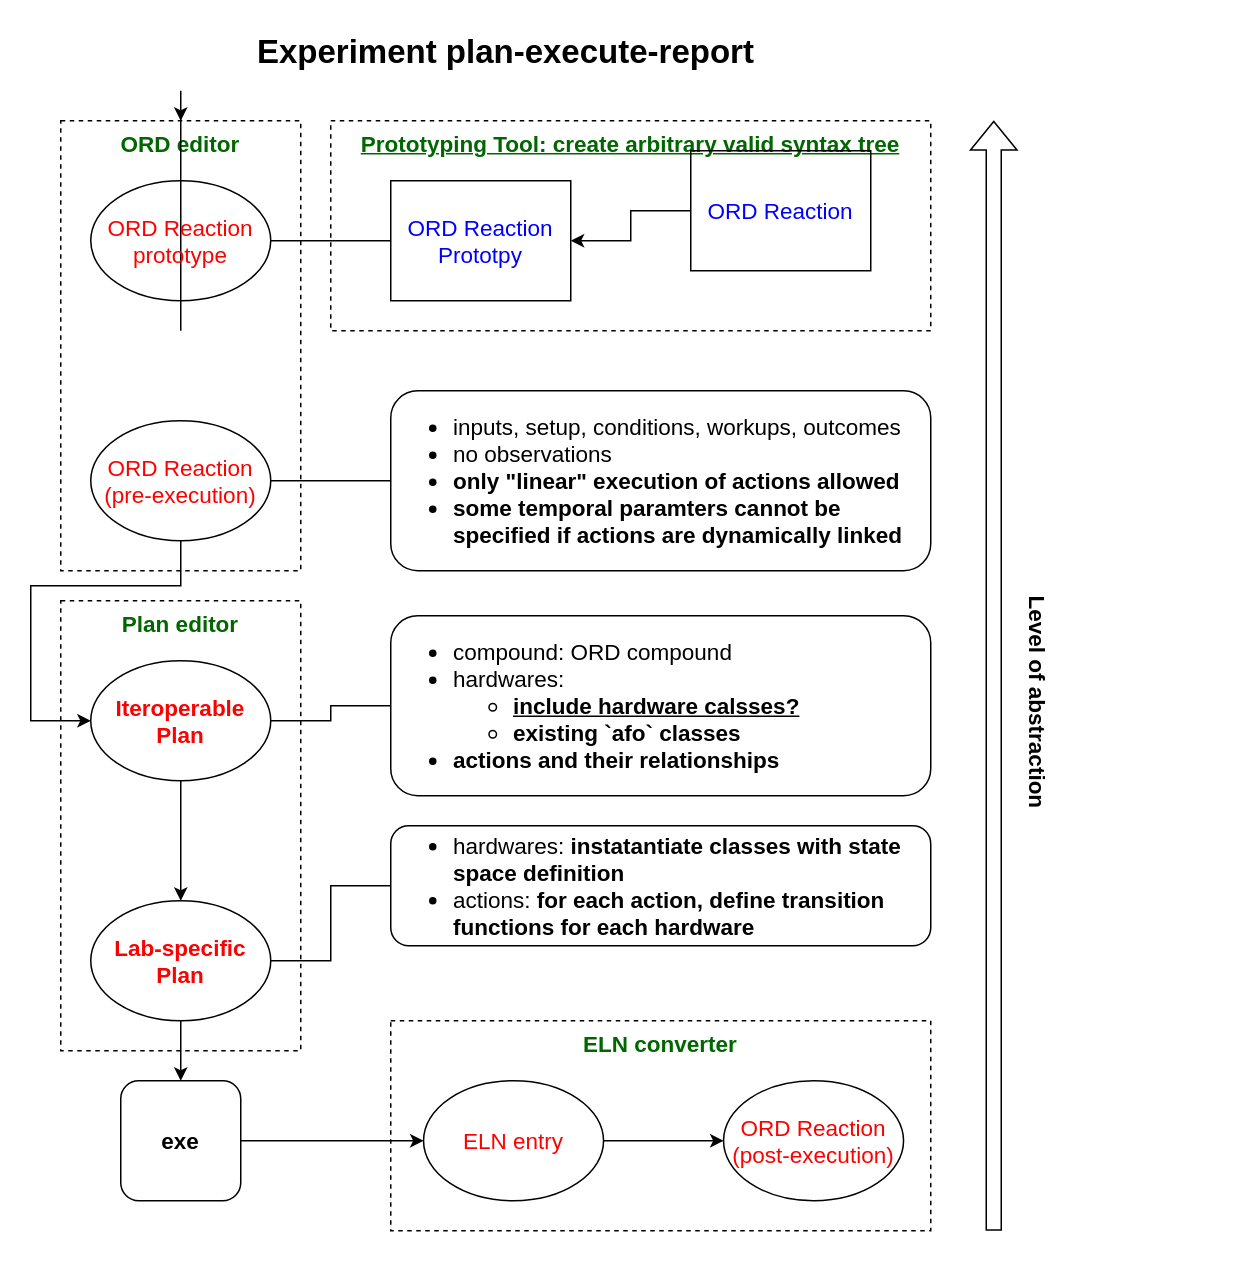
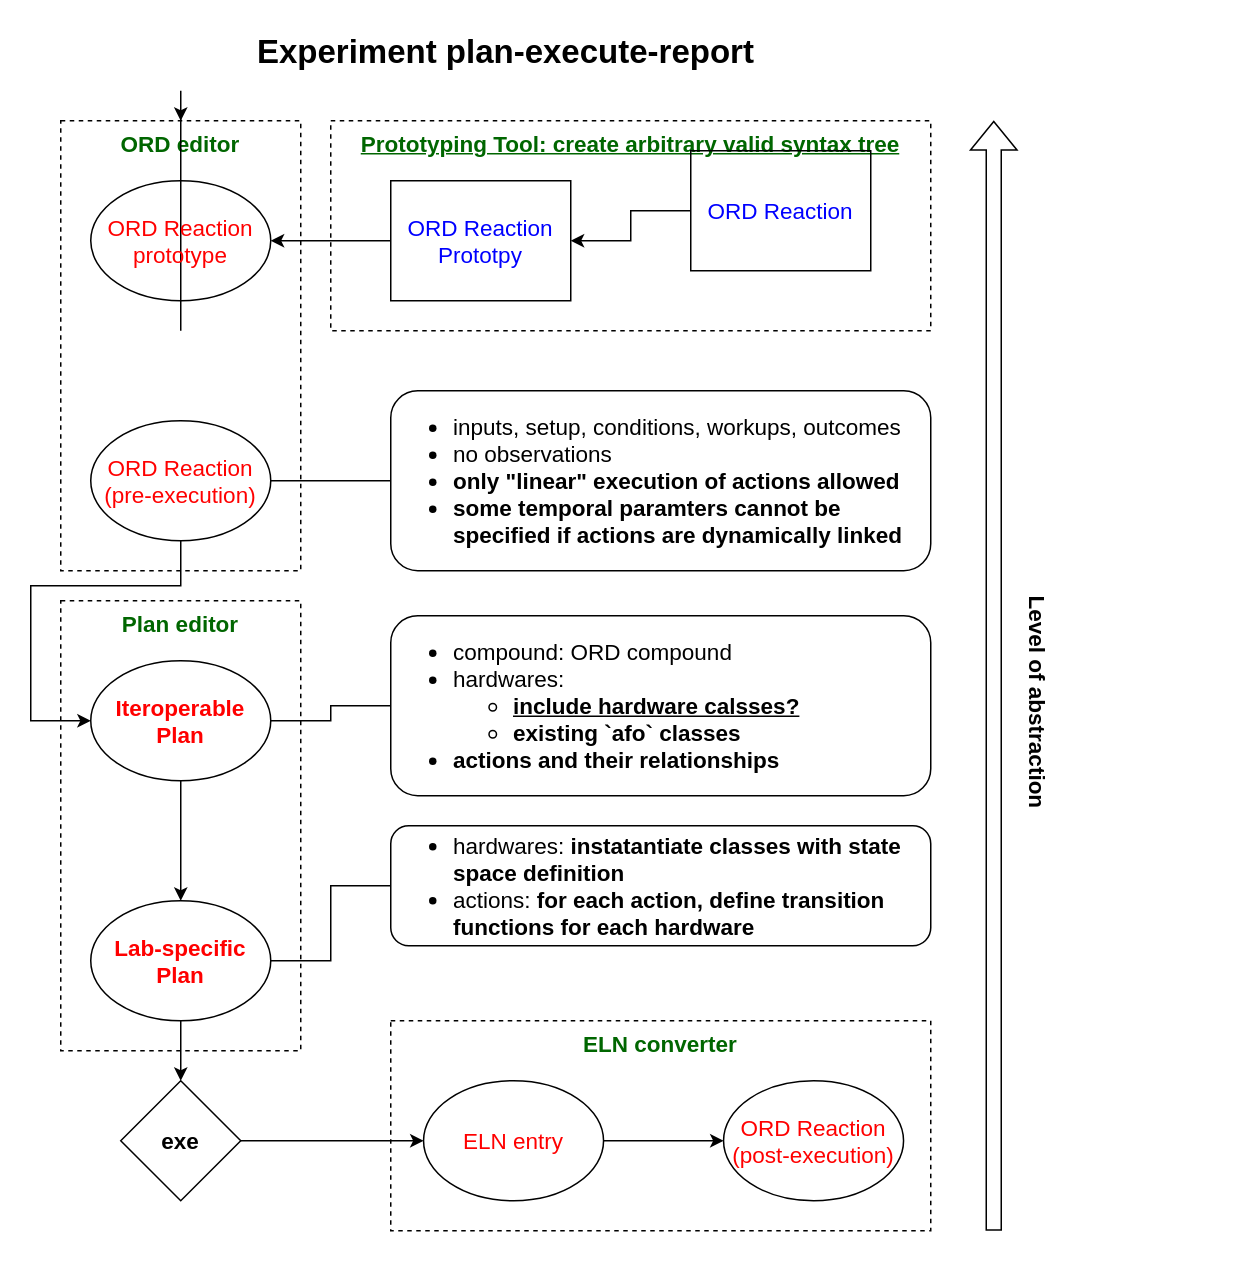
edge "ORD Reaction prototype" -- "ORD Reaction Prototpy": arrowhead none -> classic
node "exe": shape rounded rectangle -> diamond
